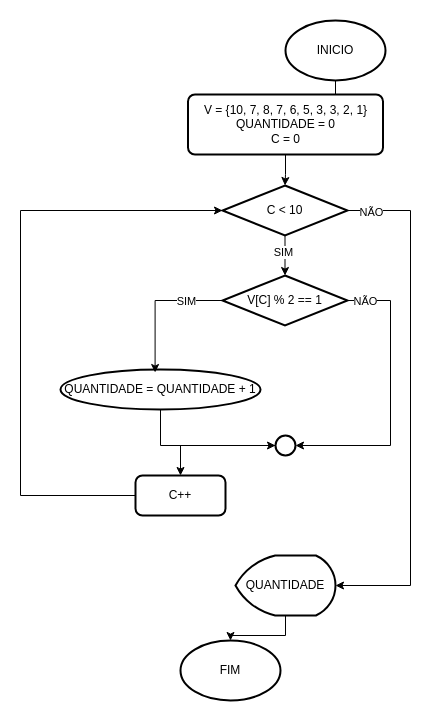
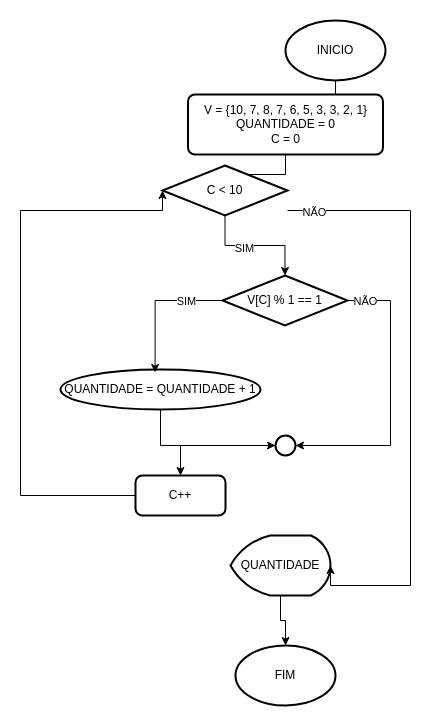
node "C < 10": moved (285, 211) -> (225, 191)
node "V[C] % 2 == 1": label "V[C] % 2 == 1" -> "V[C] % 1 == 1"
node "QUANTIDADE": moved (286, 586) -> (281, 566)
node "FIM": moved (231, 671) -> (286, 676)
